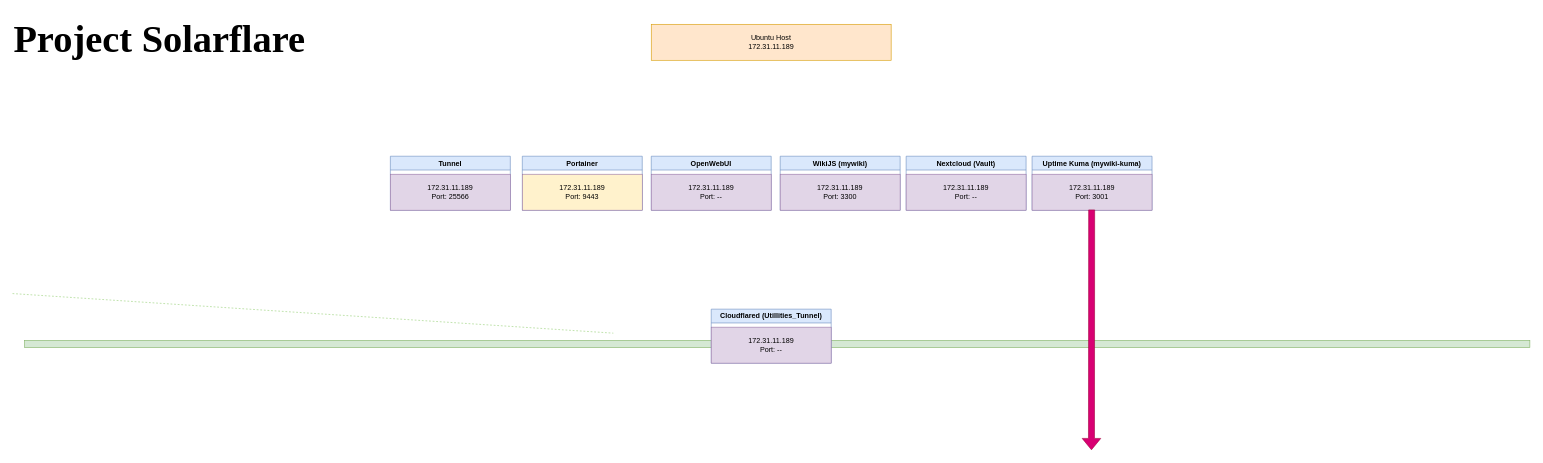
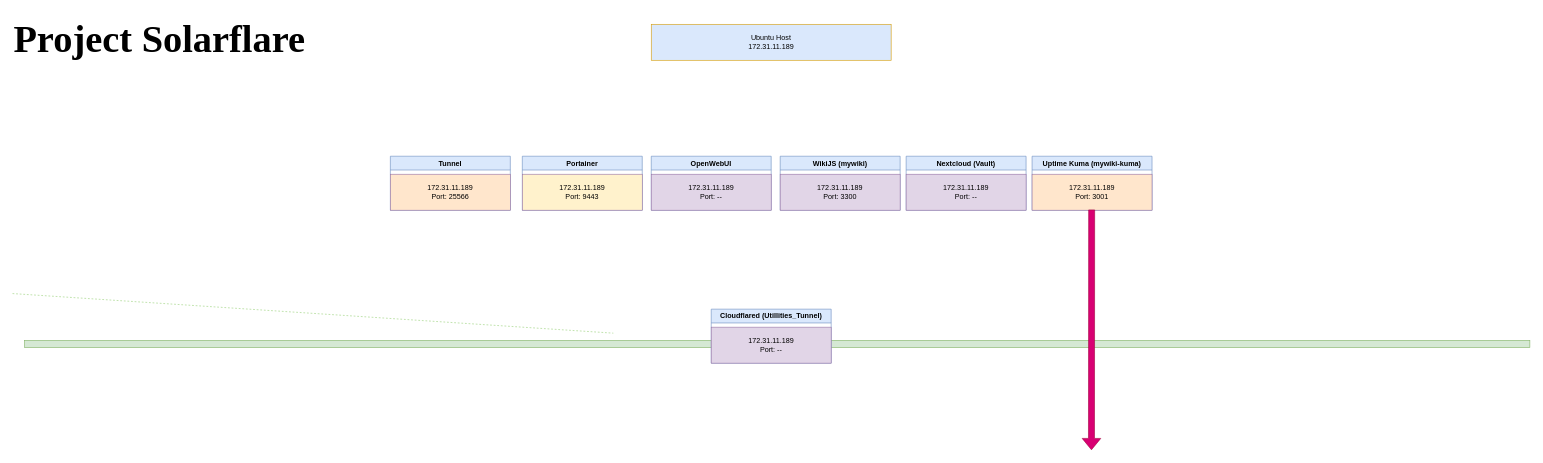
node "Ubuntu Host 172.31.11.189": fillcolor #ffe6cc -> #dae8fc
node "172.31.11.189 Port: 25566": fillcolor #e1d5e7 -> #ffe6cc
node "172.31.11.189 Port: 3001": fillcolor #e1d5e7 -> #ffe6cc
